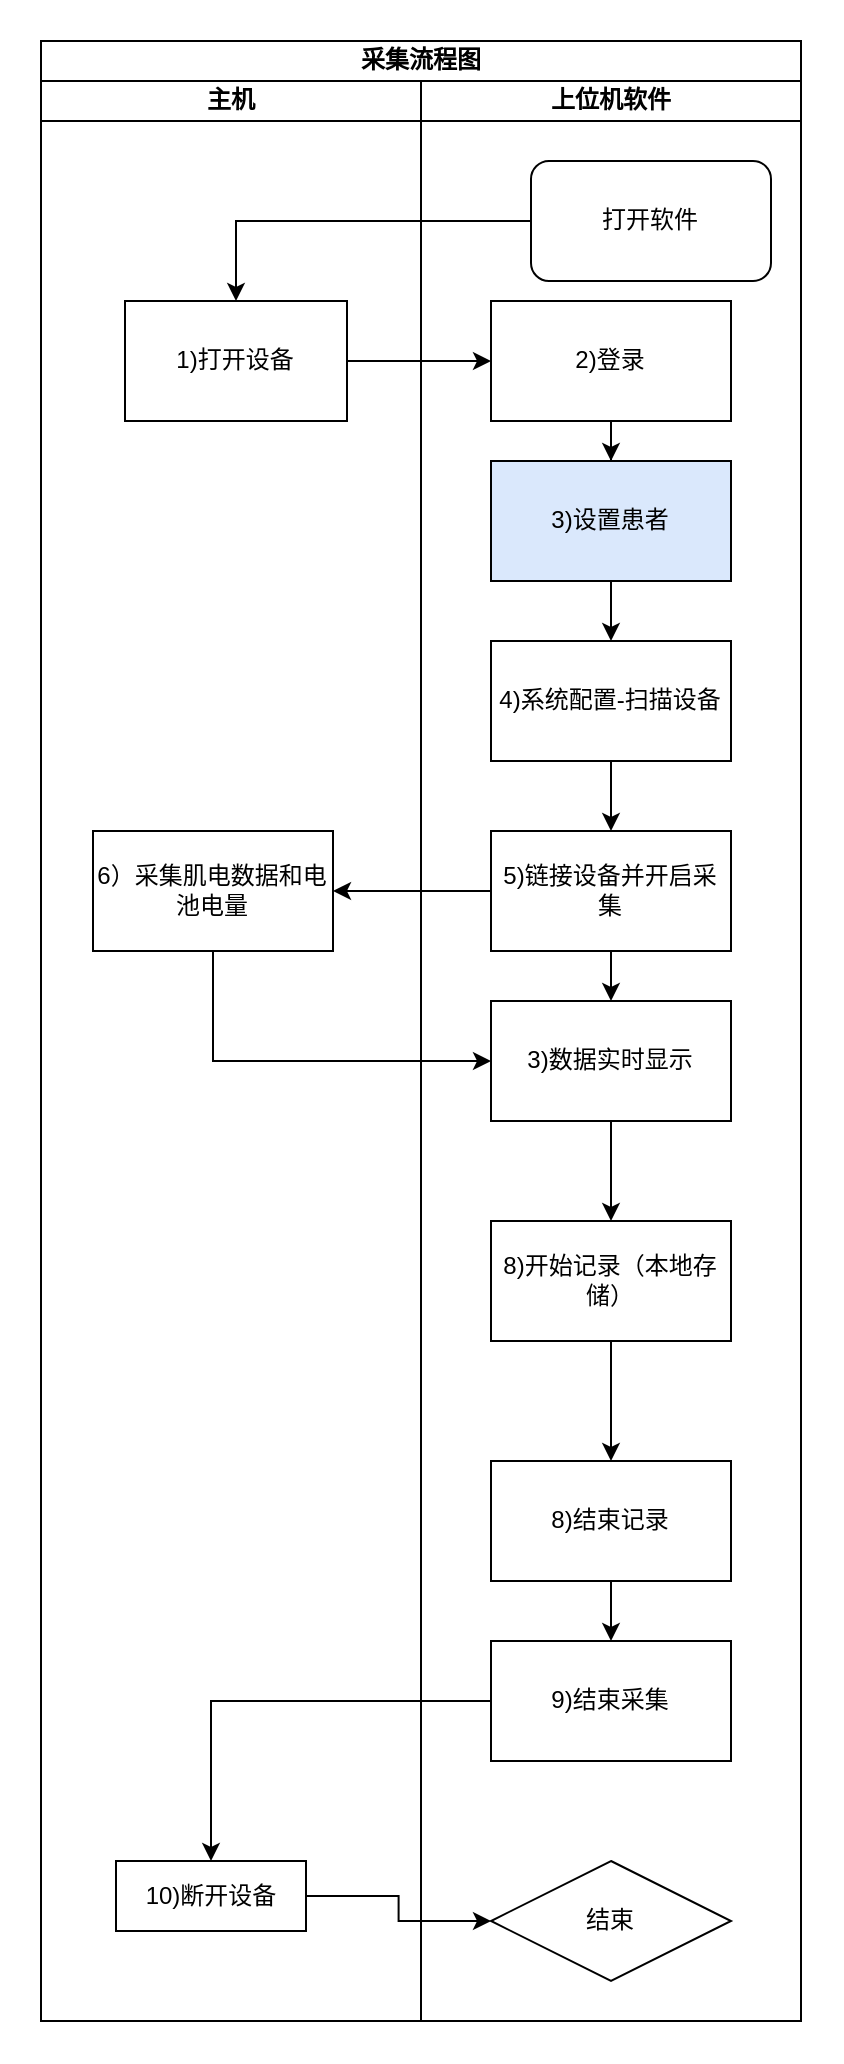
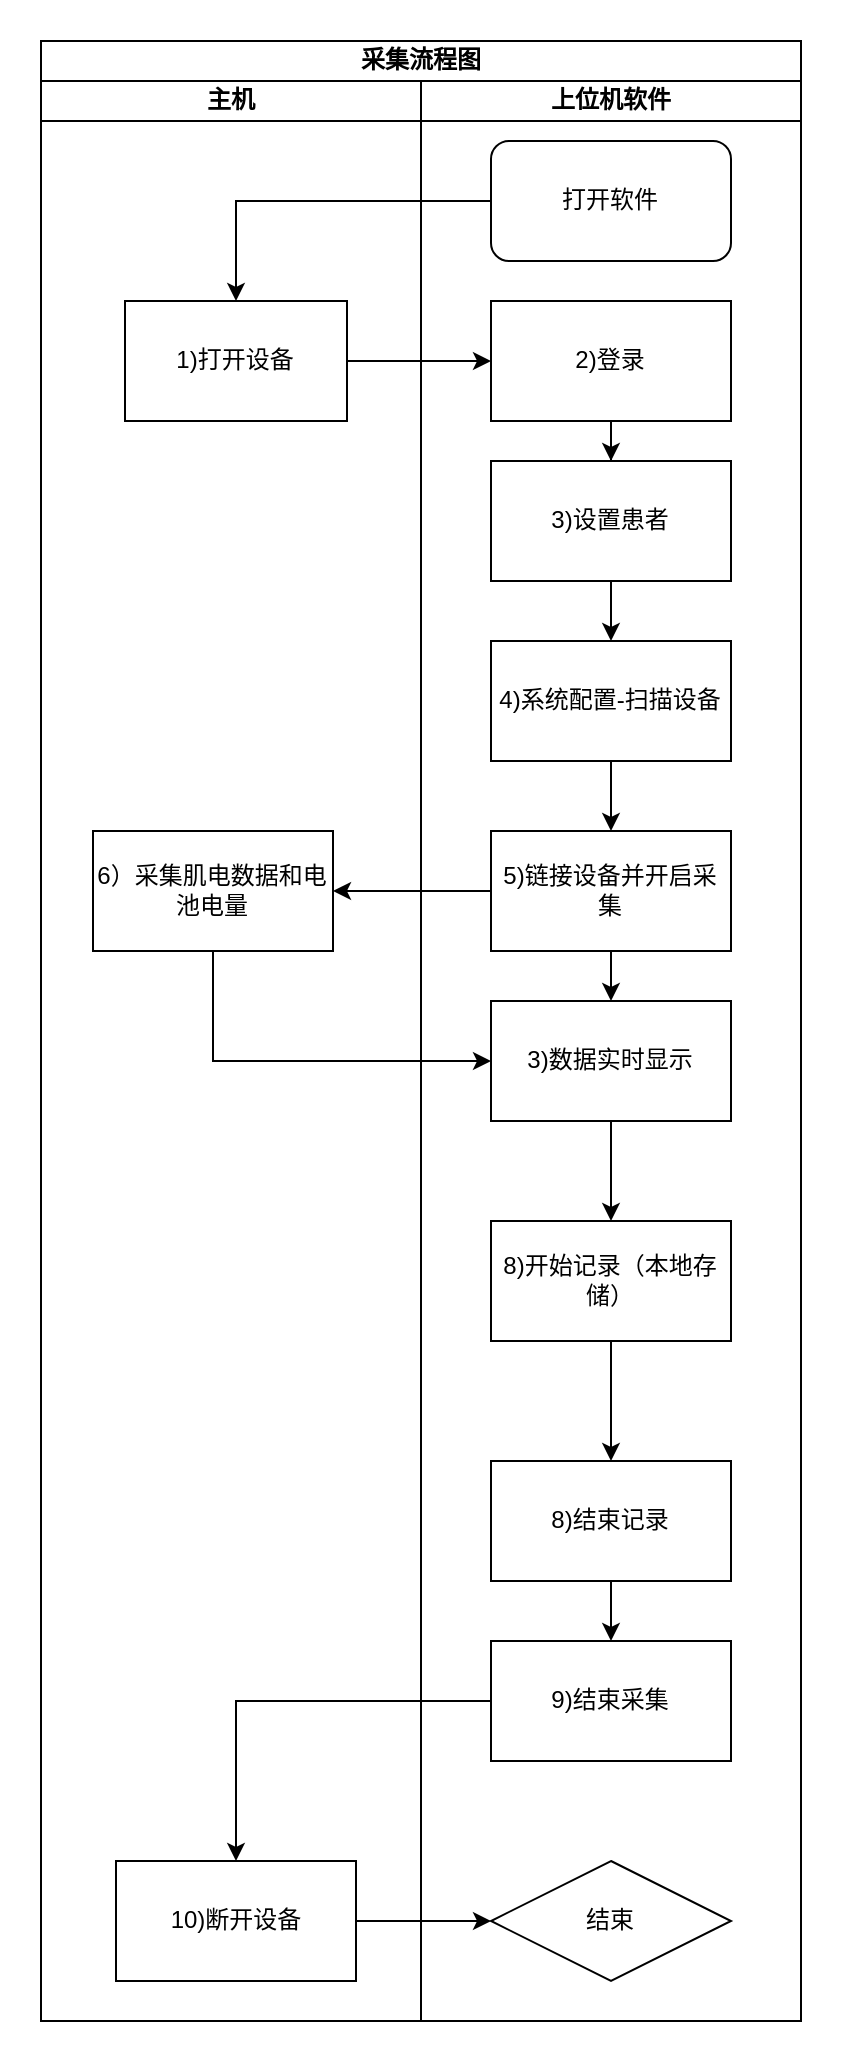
node "打开软件": moved (651, 221) -> (611, 201)
node "3)设置患者": fillcolor #dae8fc -> #ffffff
node "10)断开设备": size 190x70 -> 240x120
